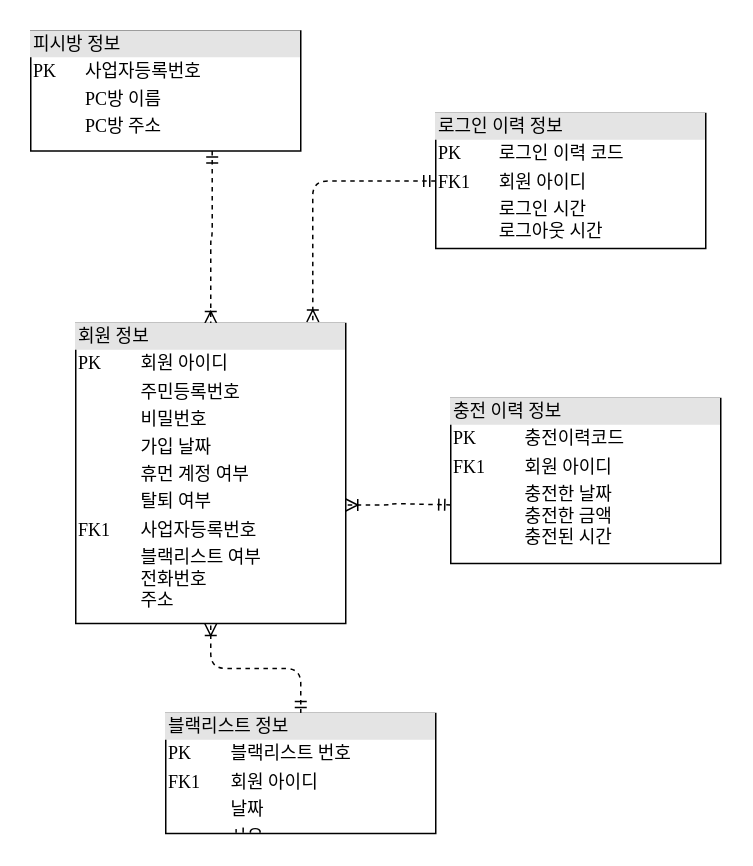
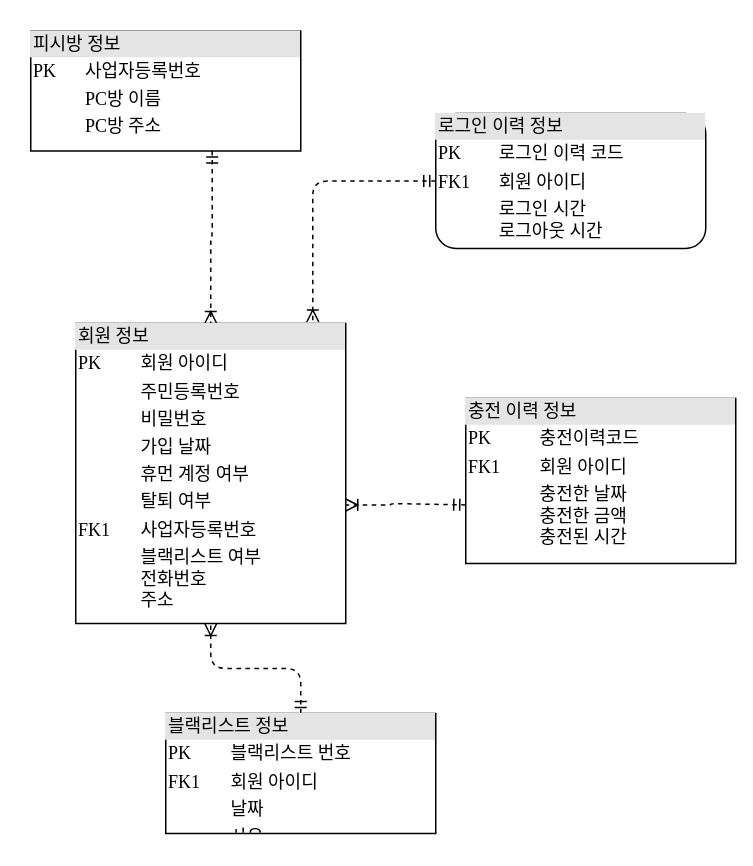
node "로그인 이력 정보 PK 로그인 이력 코드 FK1 회원 아이디 로그인 시간 로그아웃 시간": shape rectangle -> rounded rectangle
node "충전 이력 정보 PK 충전이력코드 FK1 회원 아이디 충전한 날짜 충전한 금액 충전된 시간": moved (586, 481) -> (601, 481)
